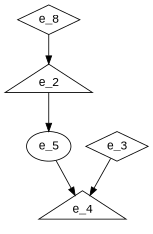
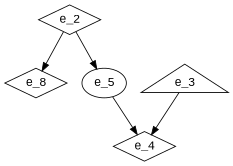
edge "e_8" -> "e_2": reversed
node "e_2": shape triangle -> diamond
node "e_3": shape diamond -> triangle
node "e_4": shape triangle -> diamond
